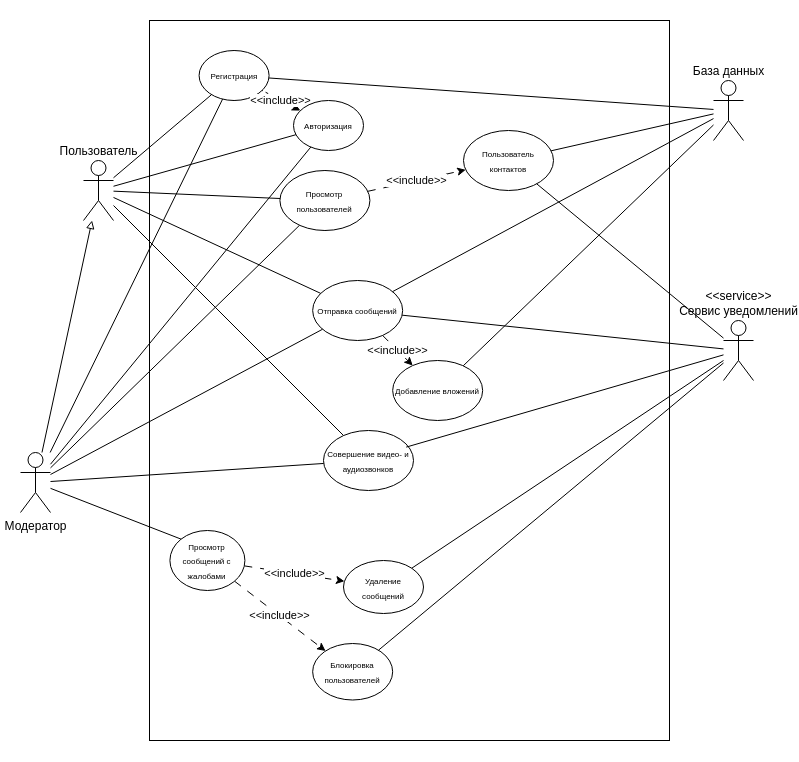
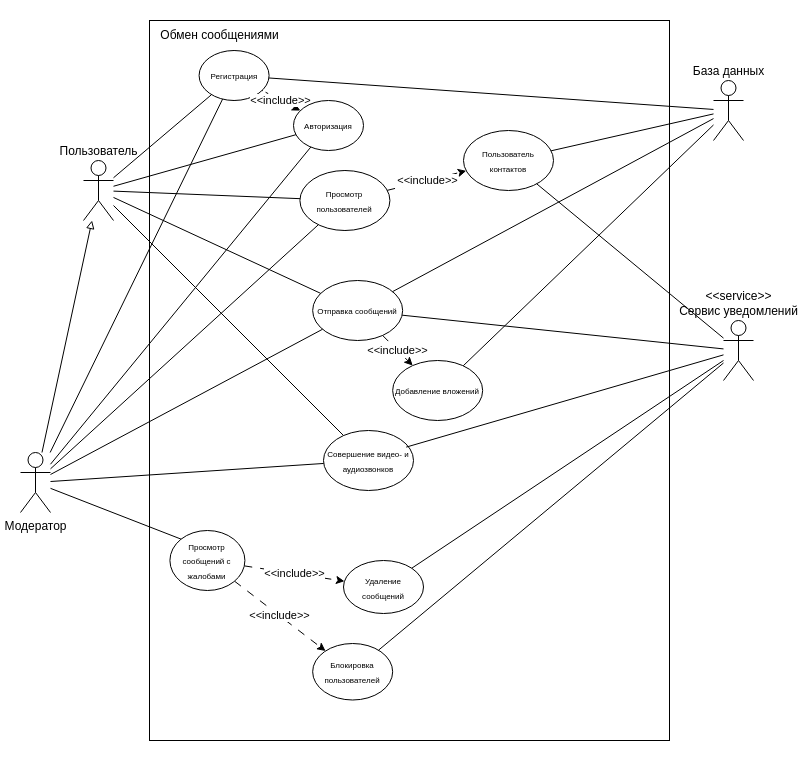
node "Обмен сообщениями": added
node "Просмотр пользователей": moved (325, 201) -> (345, 201)
